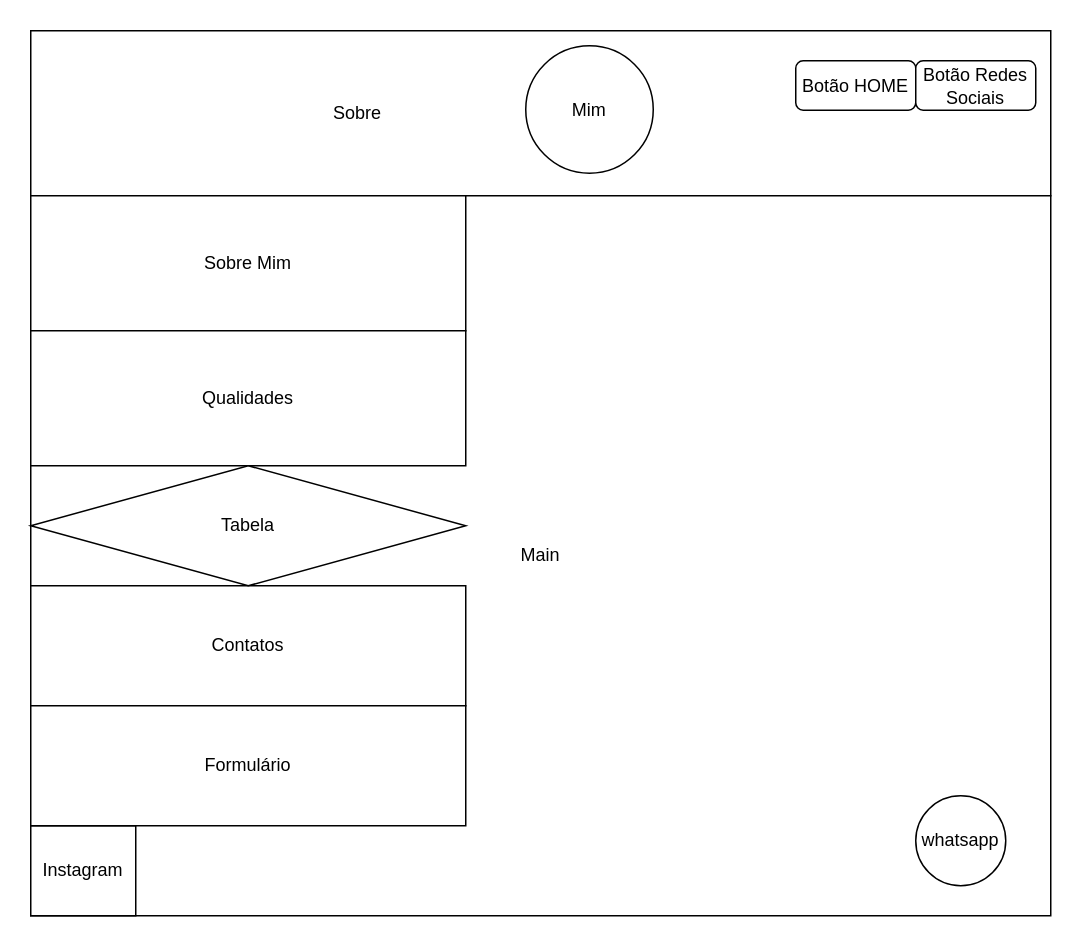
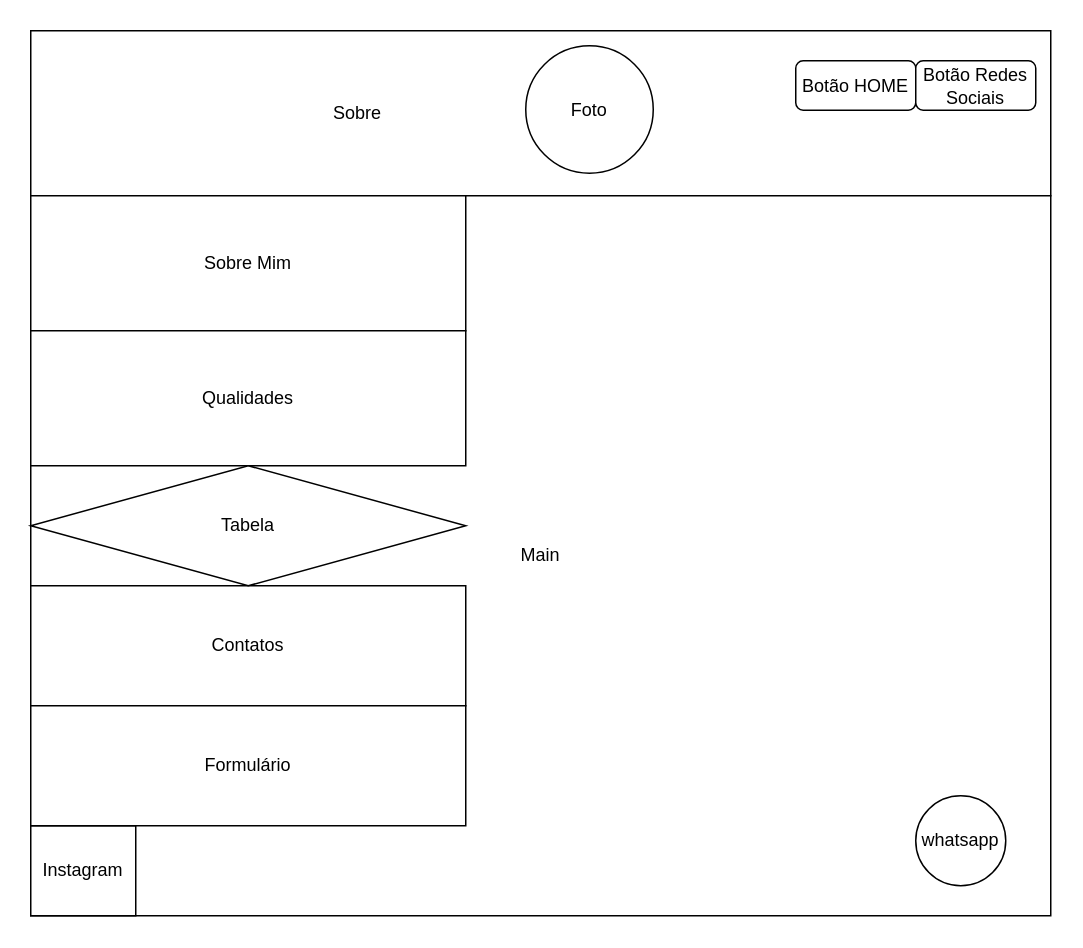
node "Mim": label "Mim" -> "Foto"
